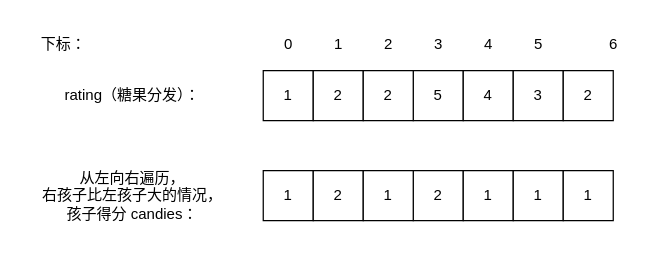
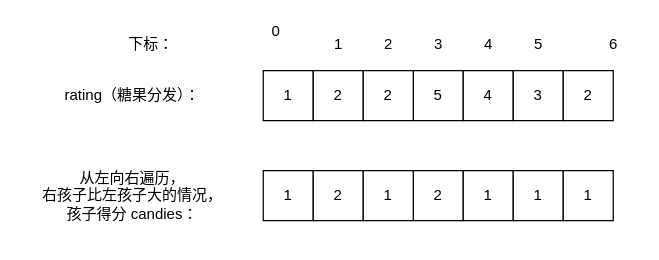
node "下标：": moved (63, 44) -> (151, 44)
node "0": moved (288, 44) -> (276, 32)
